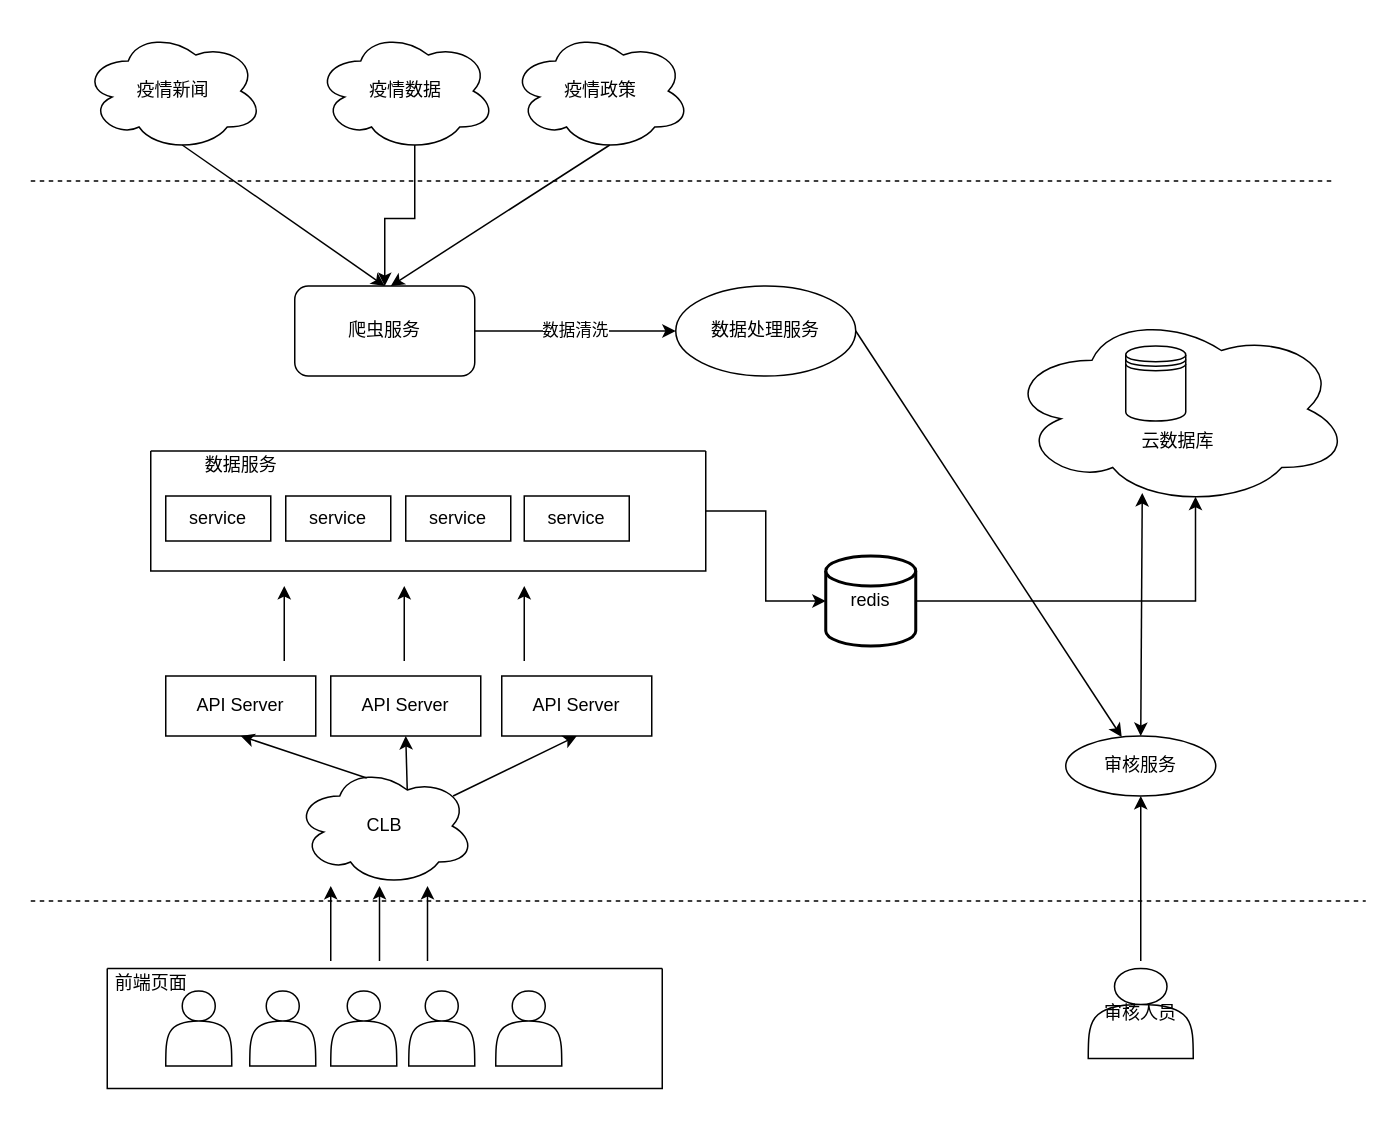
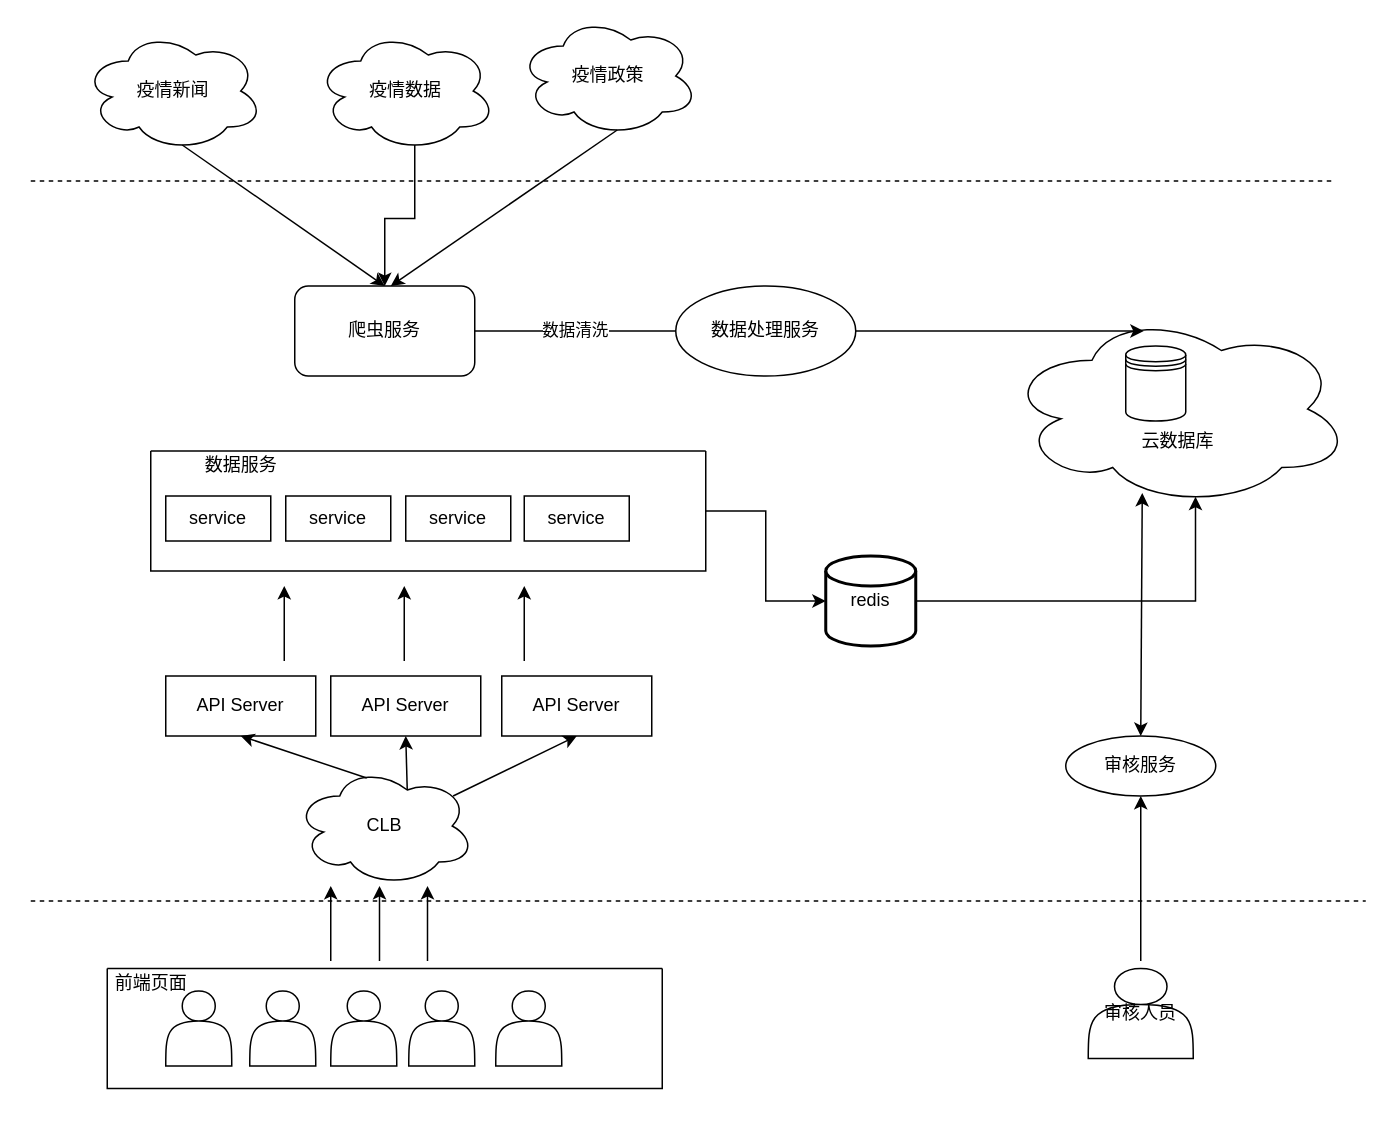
node "疫情政策": moved (601, 91) -> (608, 76)
edge "爬虫服务" -> "数据处理服务": arrowhead classic -> none
edge "数据处理服务" -> "审核服务": now "数据处理服务" -> "云数据库"
